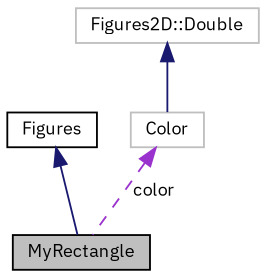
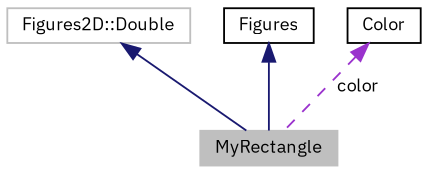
edge "Color" -> "Figures2D::Double": now "MyRectangle" -> "Figures2D::Double"
node "Color": color grey75 -> black
node "MyRectangle": color black -> grey75
